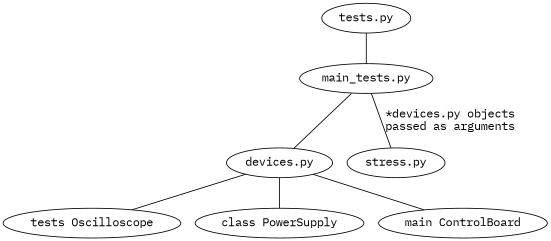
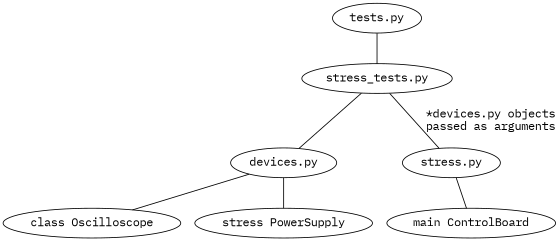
node "main_tests.py": label "main_tests.py" -> "stress_tests.py"
edge "devices.py" -- "main ControlBoard": now "stress.py" -- "main ControlBoard"
node "tests Oscilloscope": label "tests Oscilloscope" -> "class Oscilloscope"
node "class PowerSupply": label "class PowerSupply" -> "stress PowerSupply"
